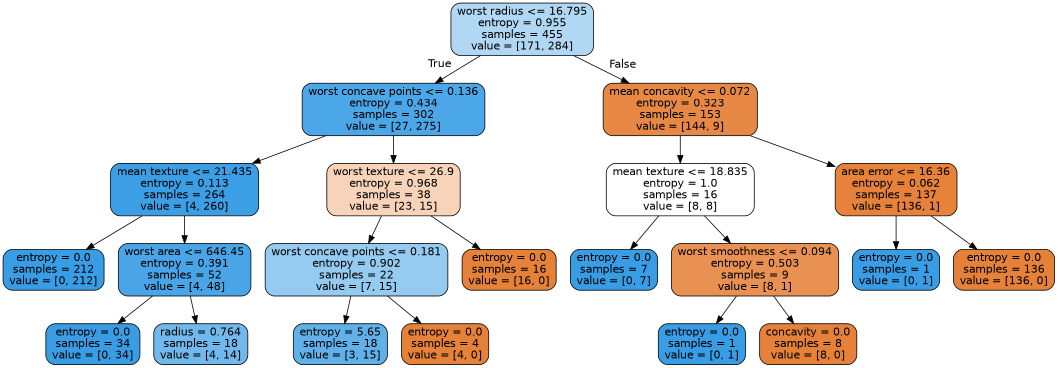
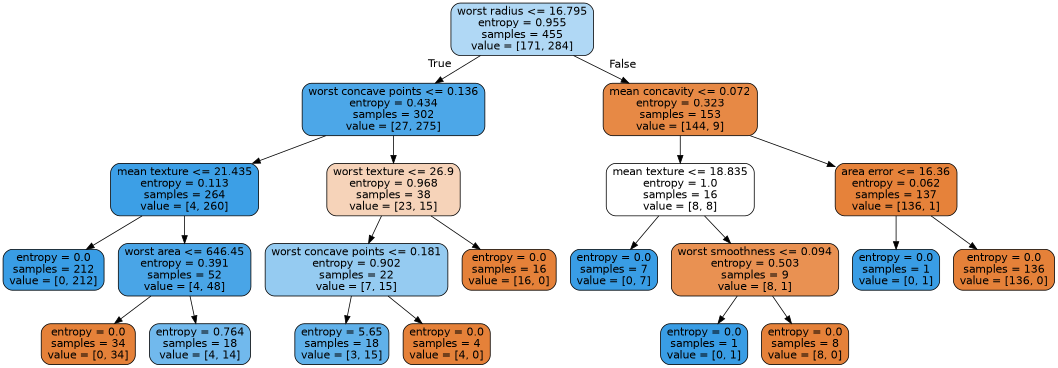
node "entropy = 0.0 samples = 34 value = [0, 34]": fillcolor #399de5ff -> #e58139ff
node "radius = 0.764 samples = 18 value = [4, 14]": label "radius = 0.764 samples = 18 value = [4, 14]" -> "entropy = 0.764 samples = 18 value = [4, 14]"
node "concavity = 0.0 samples = 8 value = [8, 0]": label "concavity = 0.0 samples = 8 value = [8, 0]" -> "entropy = 0.0 samples = 8 value = [8, 0]"
